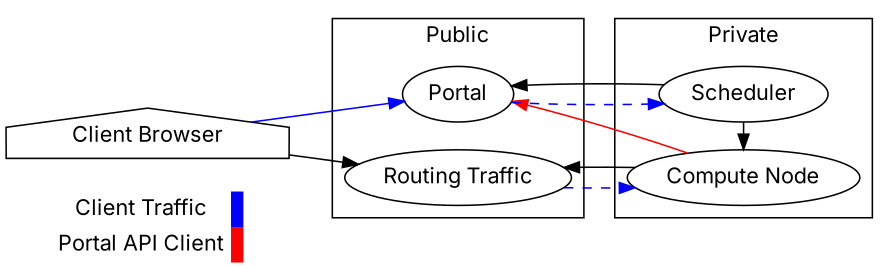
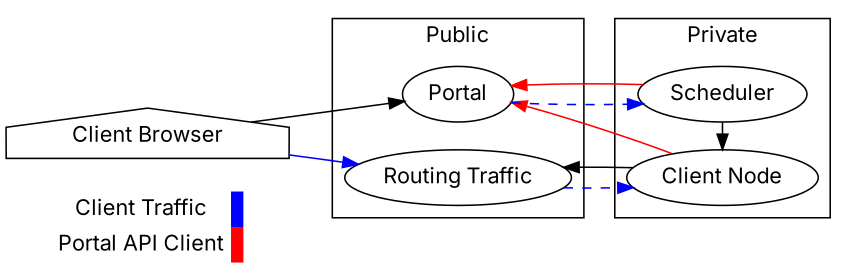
edge "Scheduler" -> "Portal": color black -> red
edge "Client Browser" -> "Portal": color blue -> black
edge "Client Browser" -> "Routing Traffic": color black -> blue
node "Compute Node": label "Compute Node" -> "Client Node"
